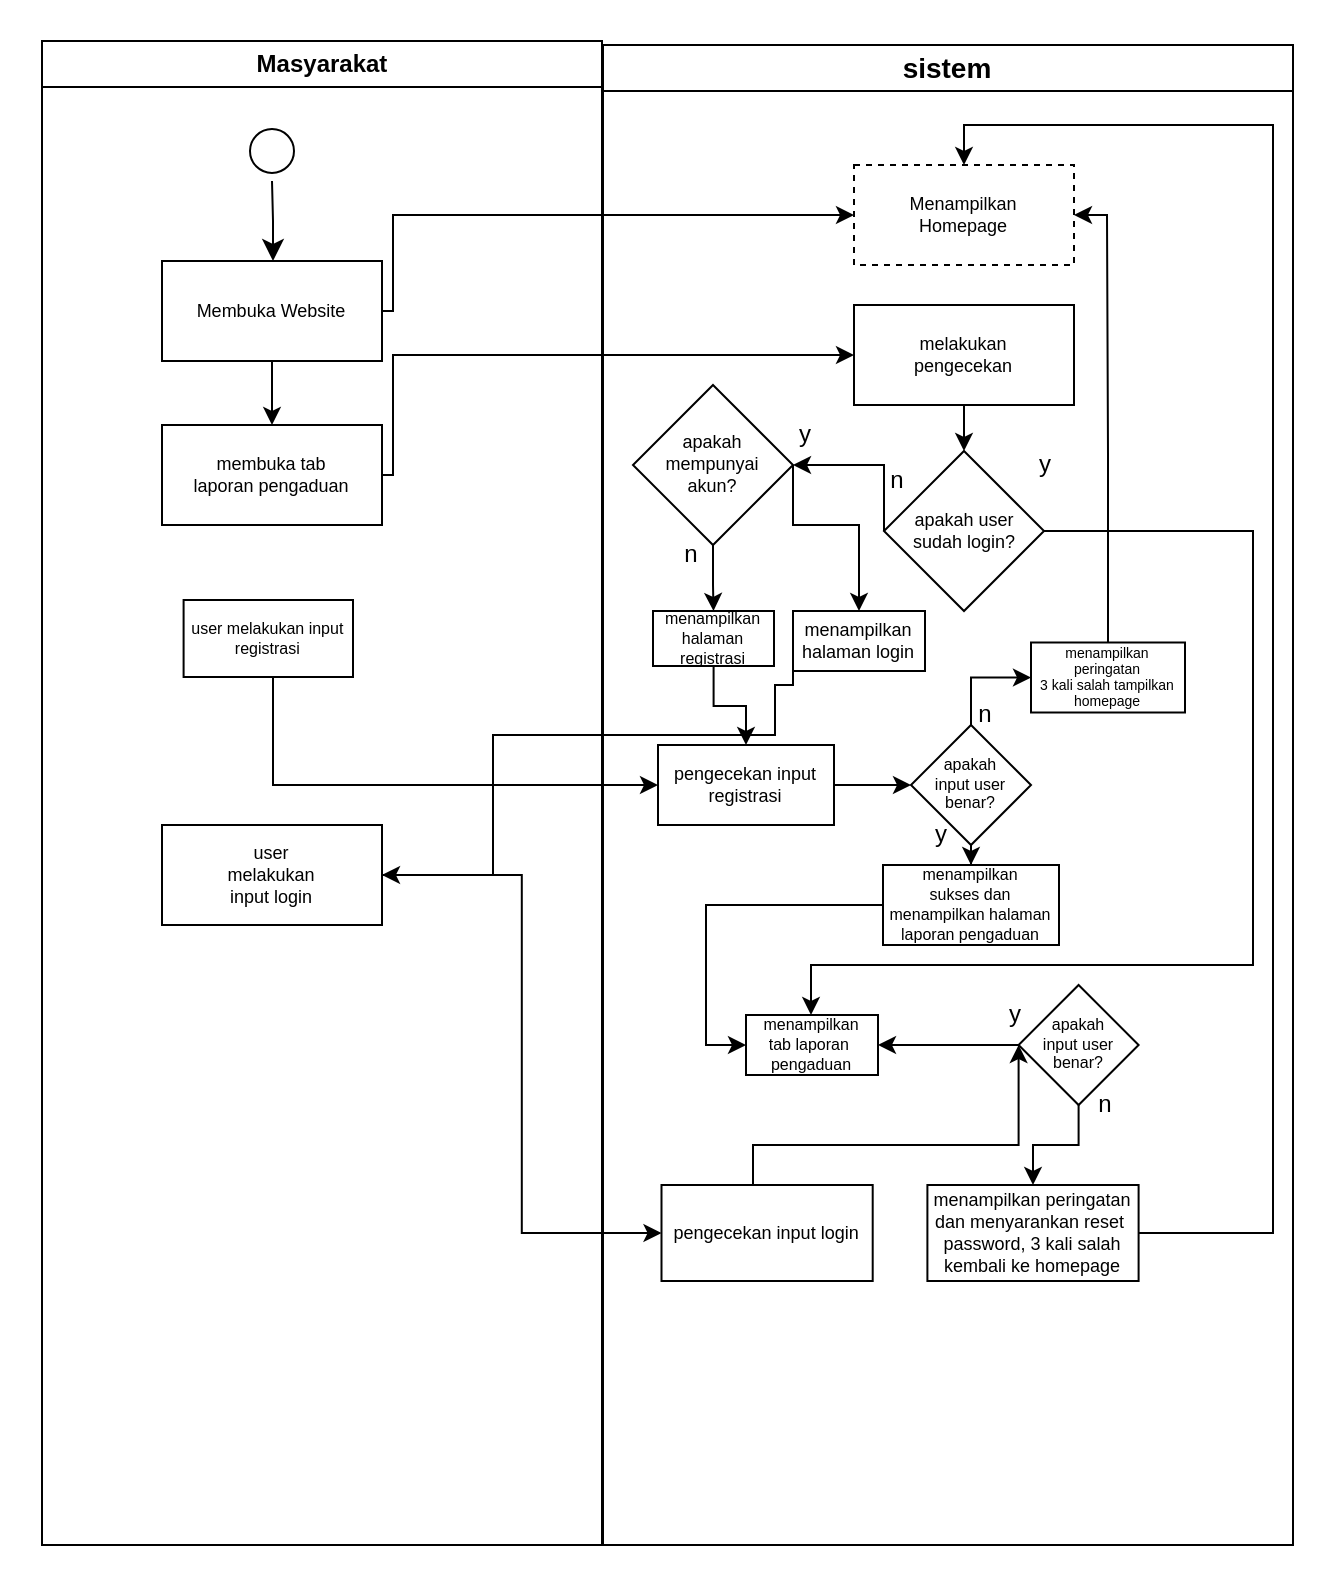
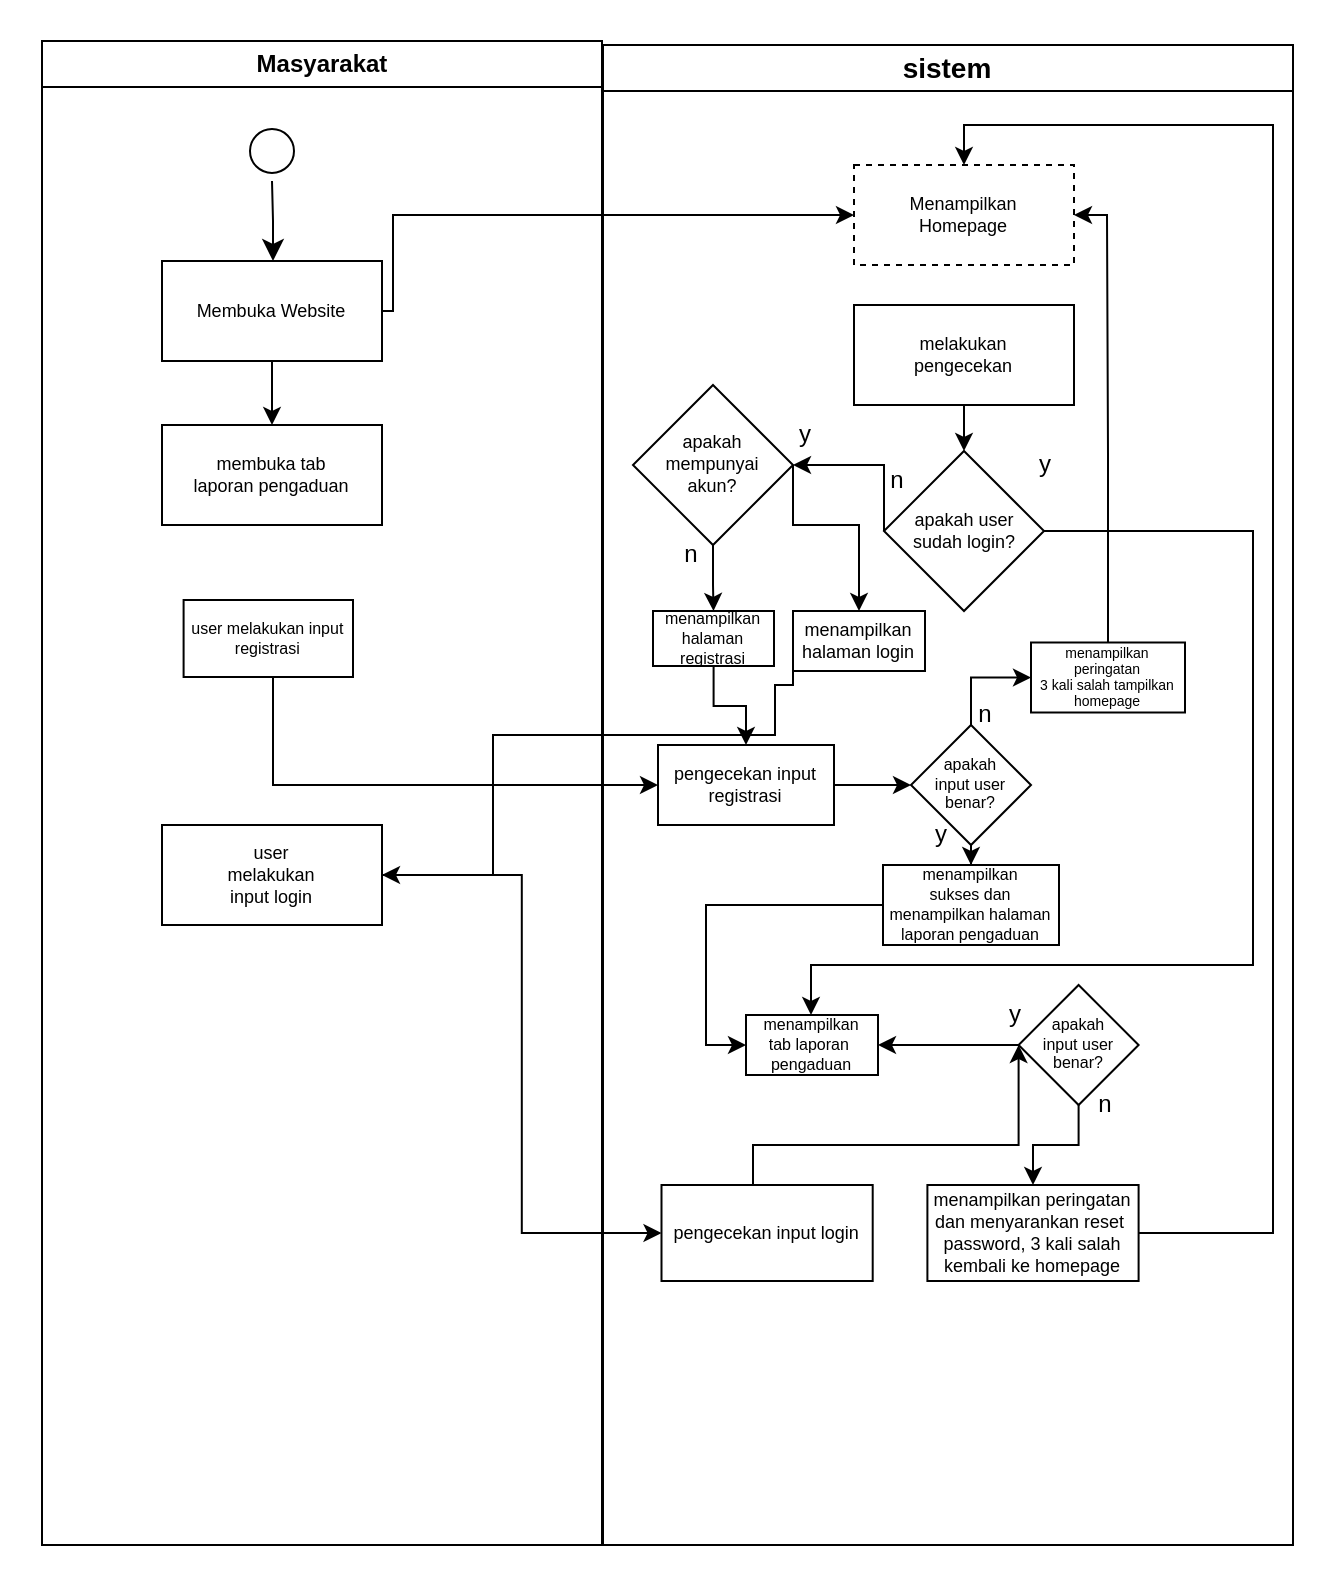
edge "membuka tab laporan pengaduan" -> "melakukan pengecekan": removed
